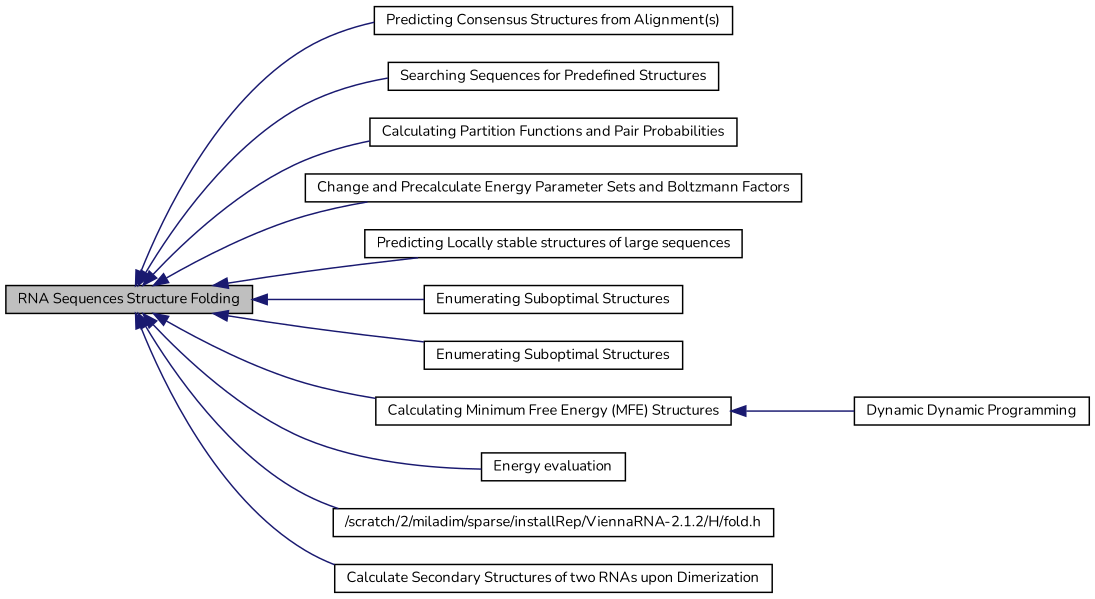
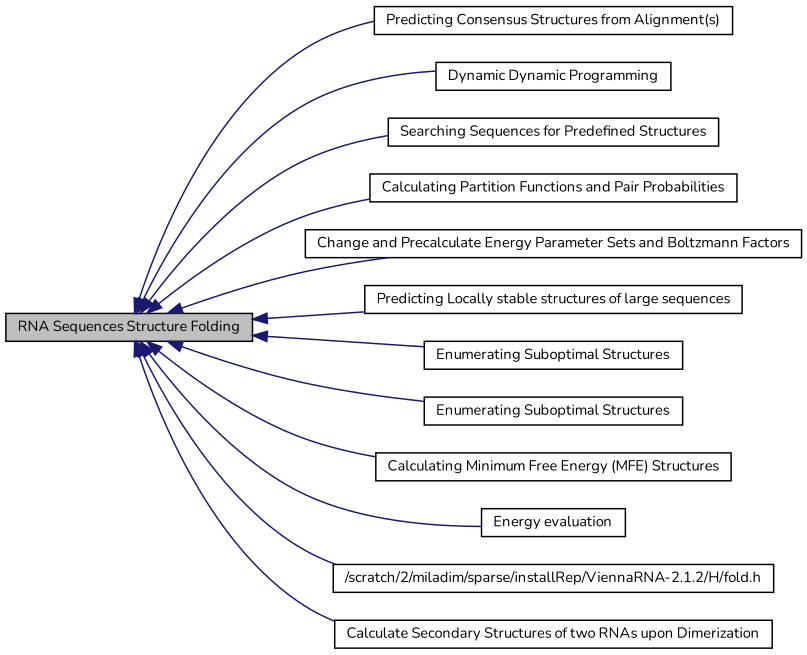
edge "Dynamic Dynamic Programming" -> "Calculating Minimum Free Energy (MFE) Structures": now "Dynamic Dynamic Programming" -> "RNA Sequences Structure Folding"
